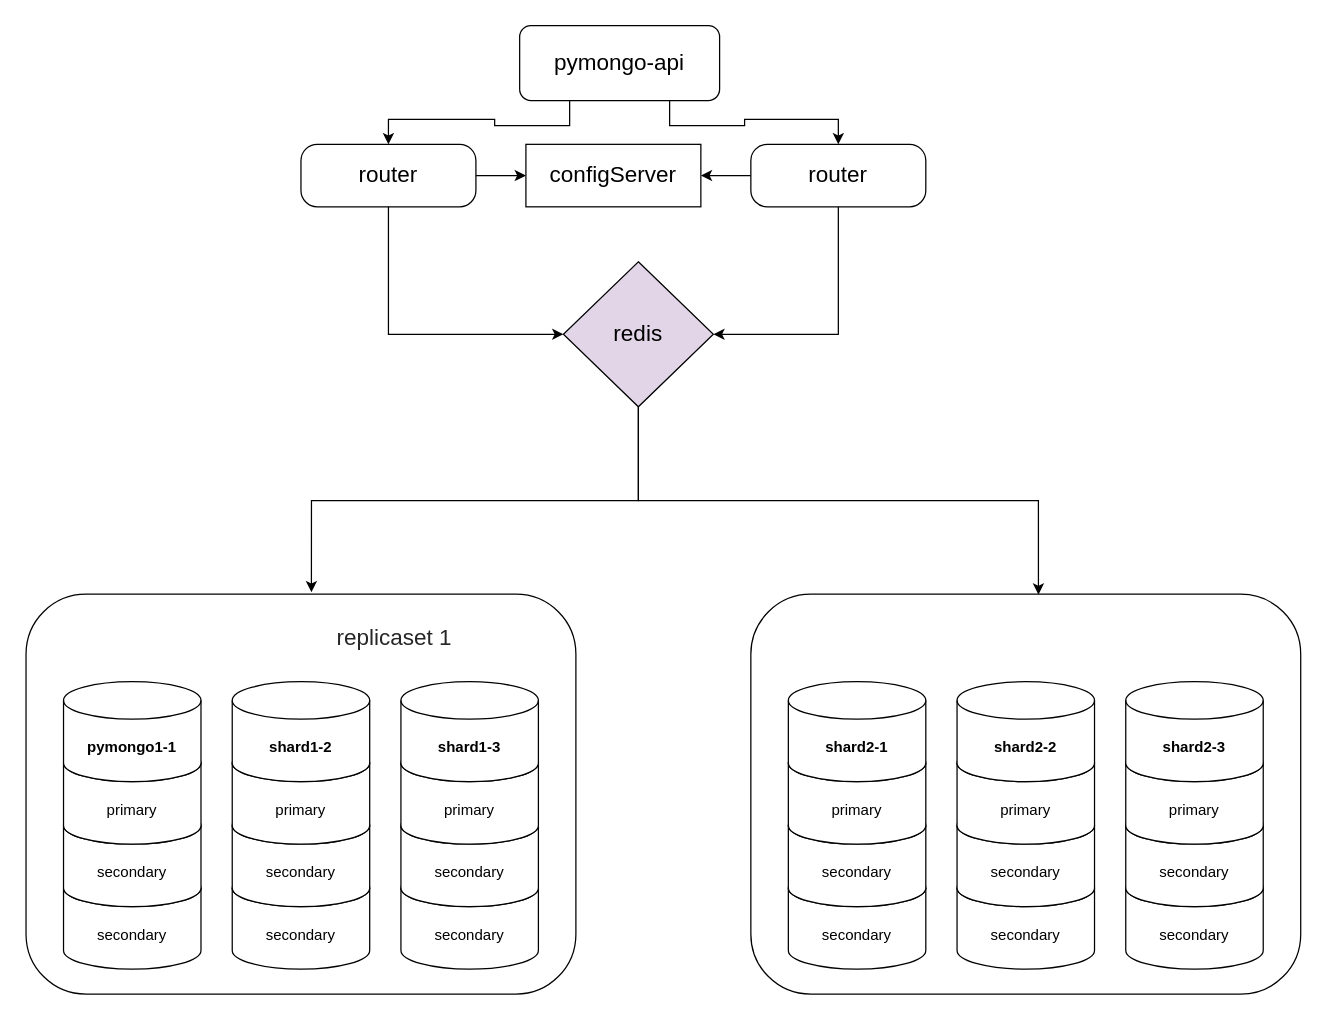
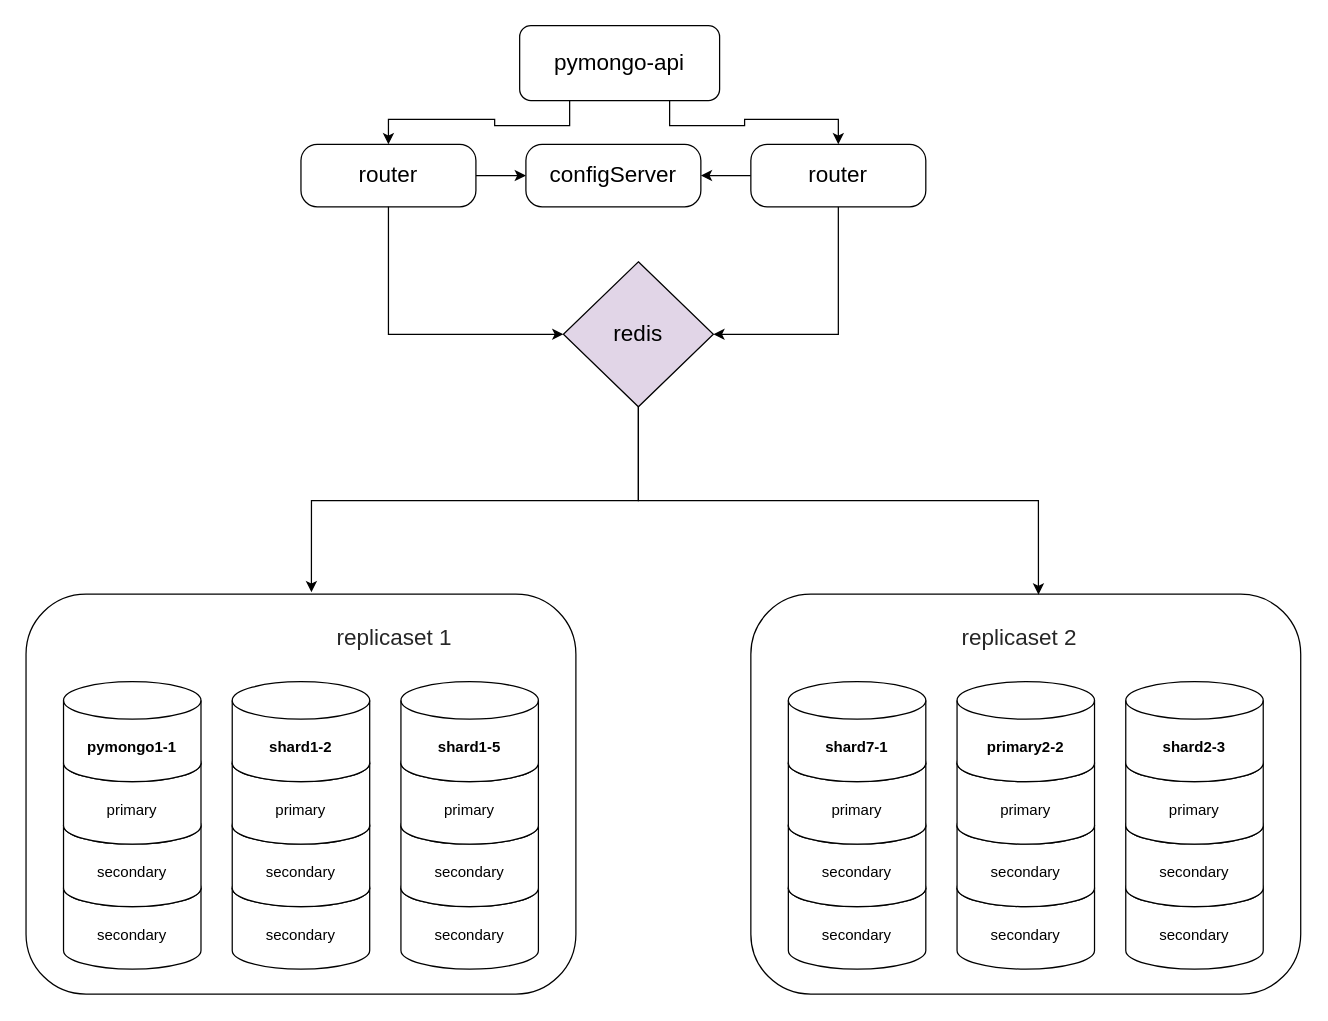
node "configServer": shape rectangle -> rounded rectangle
node "replicaset 2": added
node "shard1-3": label "shard1-3" -> "shard1-5"
node "shard2-1": label "shard2-1" -> "shard7-1"
node "shard2-2": label "shard2-2" -> "primary2-2"
